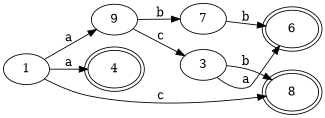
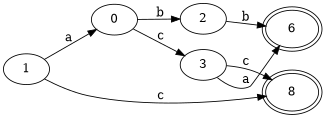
node "7": label "7" -> "2"
node "9": label "9" -> "0"
edge "3" -> "8": label "b" -> "c"
node "4": removed
